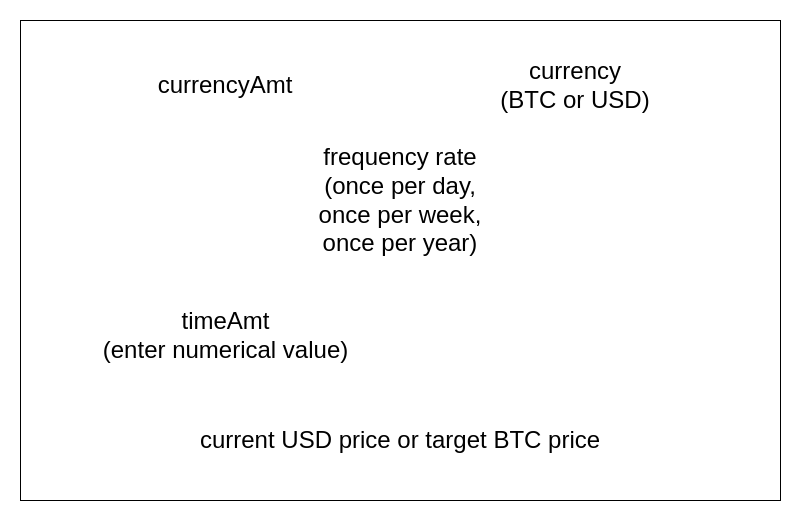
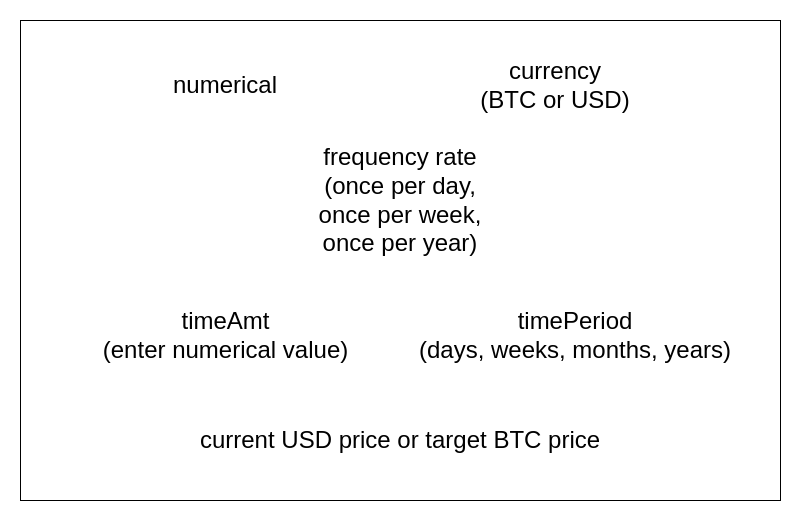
node "currencyAmt": label "currencyAmt" -> "numerical"
node "currency (BTC or USD)": moved (576, 86) -> (556, 86)
node "timePeriod (days, weeks, months, years)": added
